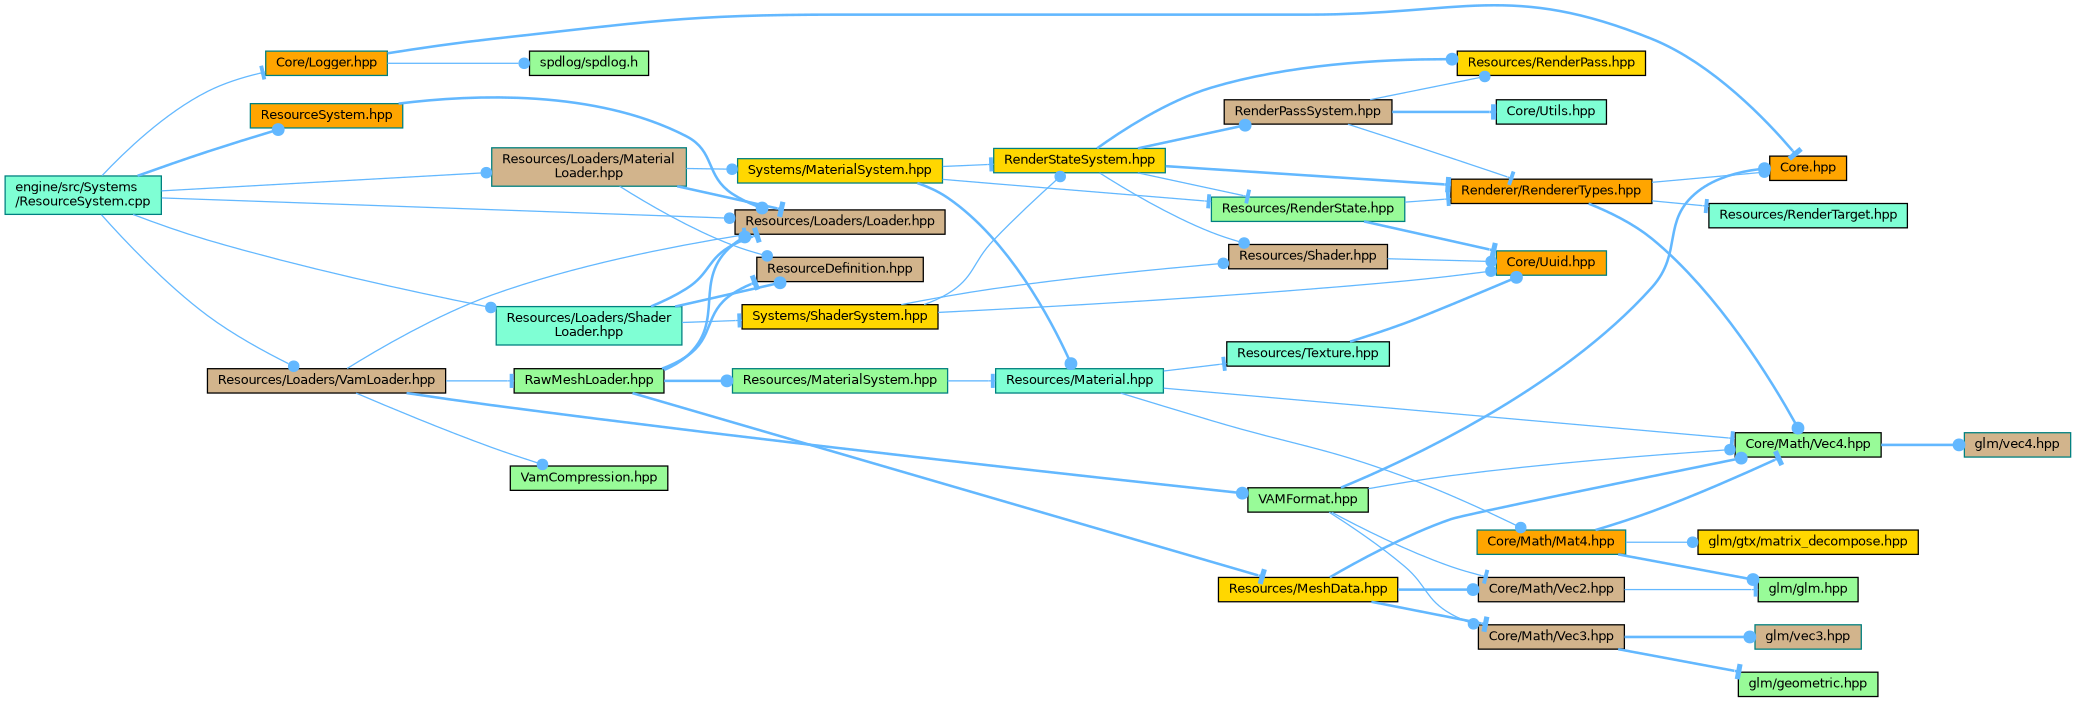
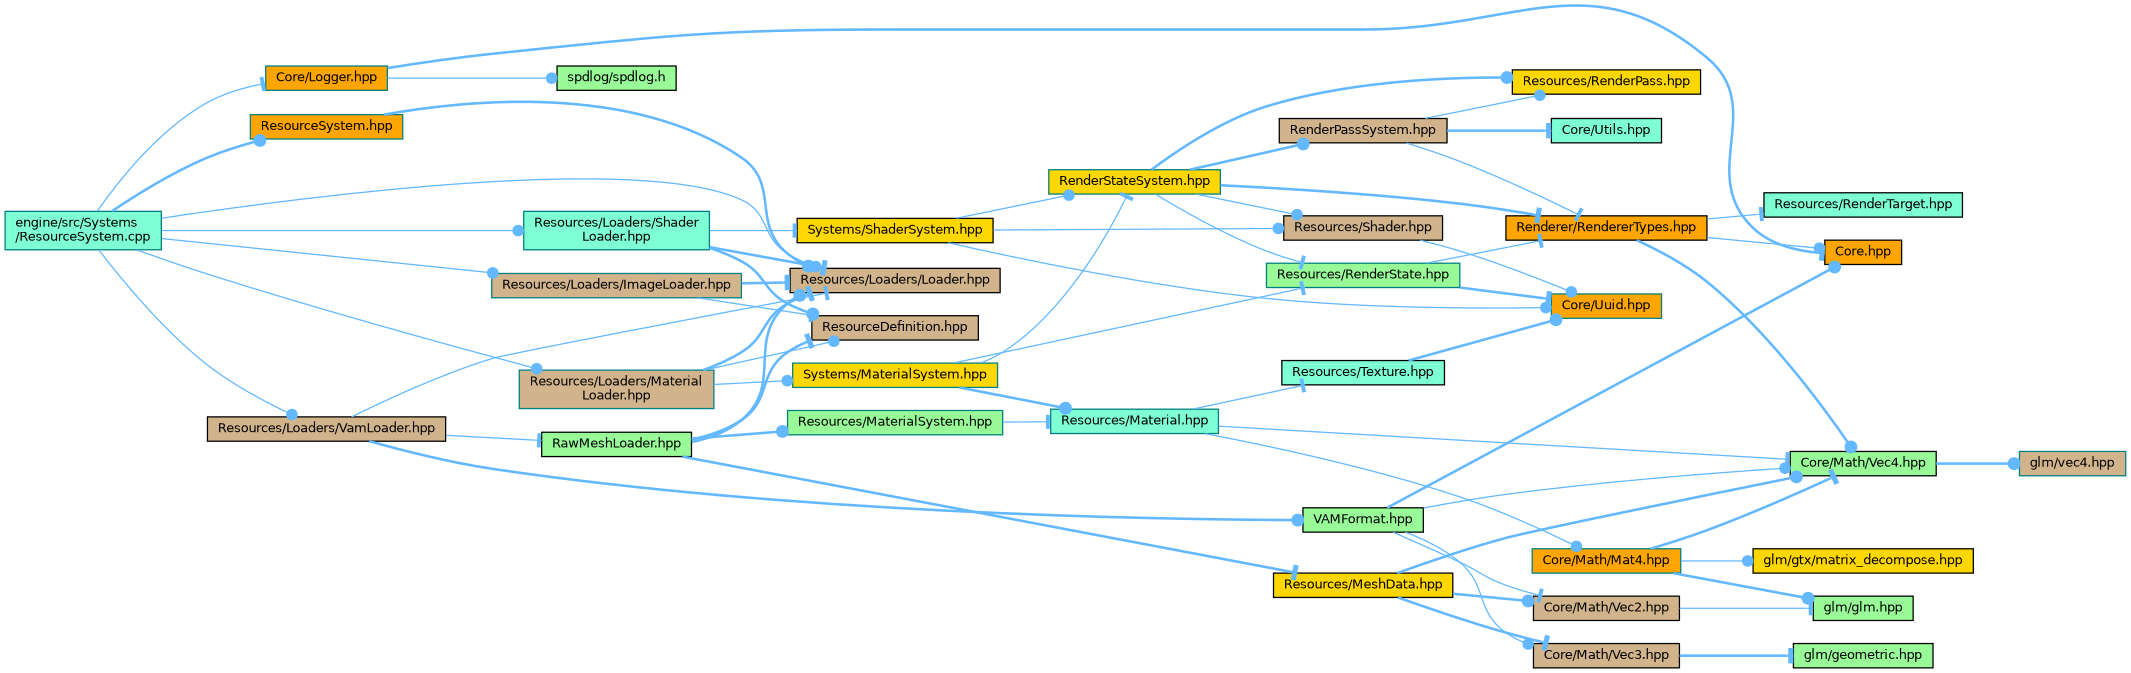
node "Resources/Loaders/ImageLoader.hpp": added
node "VamCompression.hpp": removed
node "glm/vec3.hpp": removed
